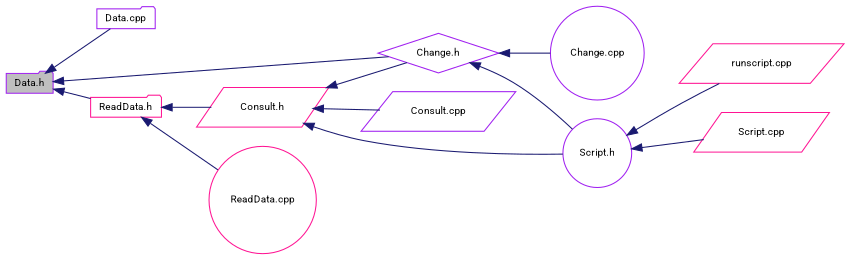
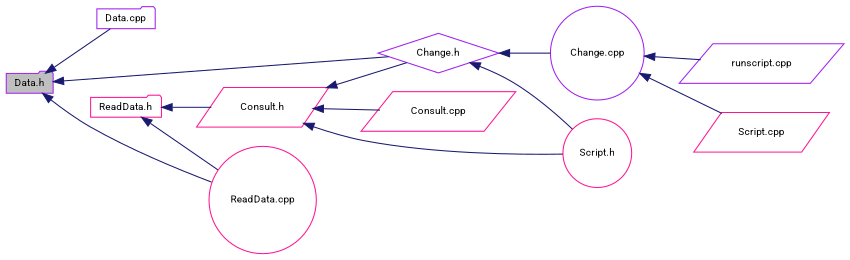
node "runscript.cpp": color deeppink -> purple
edge "ReadData.h" -> "Data.h": now "ReadData.cpp" -> "Data.h"
edge "runscript.cpp" -> "Script.h": now "runscript.cpp" -> "Change.cpp"
node "Consult.cpp": color purple -> deeppink
edge "Script.cpp" -> "Script.h": now "Script.cpp" -> "Change.cpp"
node "Script.h": color purple -> deeppink
